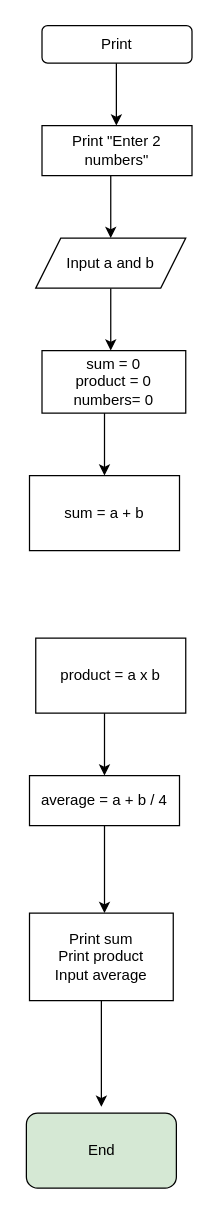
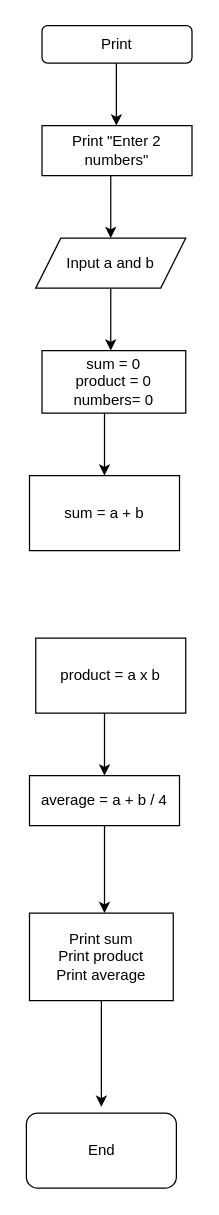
node "Print sum Print product Input average": label "Print sum Print product Input average" -> "Print sum Print product Print average"
node "End": fillcolor #d5e8d4 -> #ffffff
